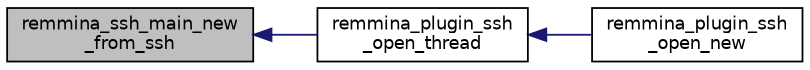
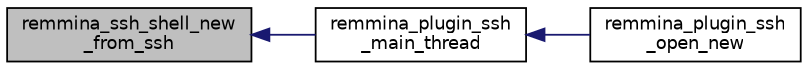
node "remmina_ssh_main_new _from_ssh": label "remmina_ssh_main_new _from_ssh" -> "remmina_ssh_shell_new _from_ssh"
node "remmina_plugin_ssh _open_thread": label "remmina_plugin_ssh _open_thread" -> "remmina_plugin_ssh _main_thread"
